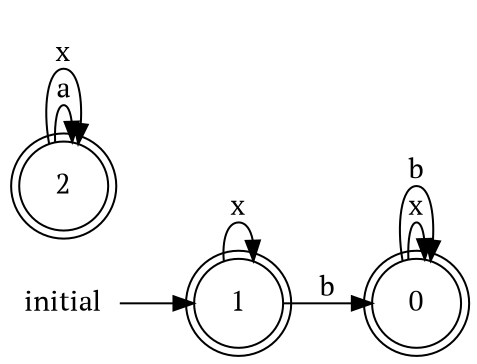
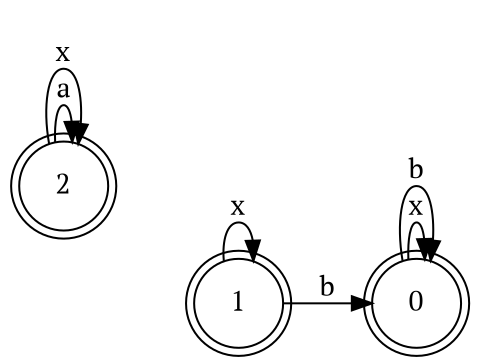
node "initial": removed
